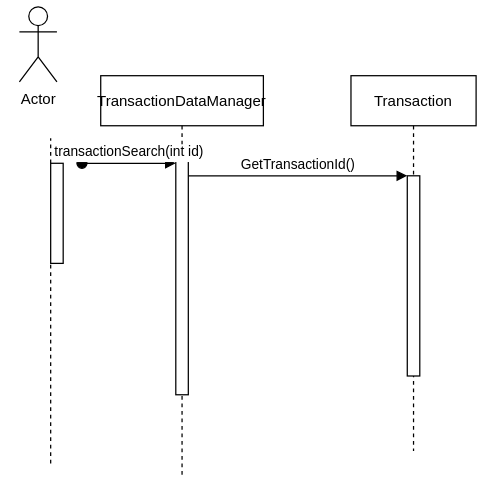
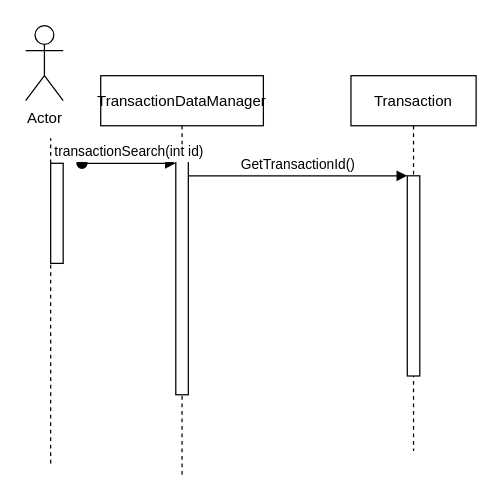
node "Actor": moved (38, 44) -> (44, 63)
